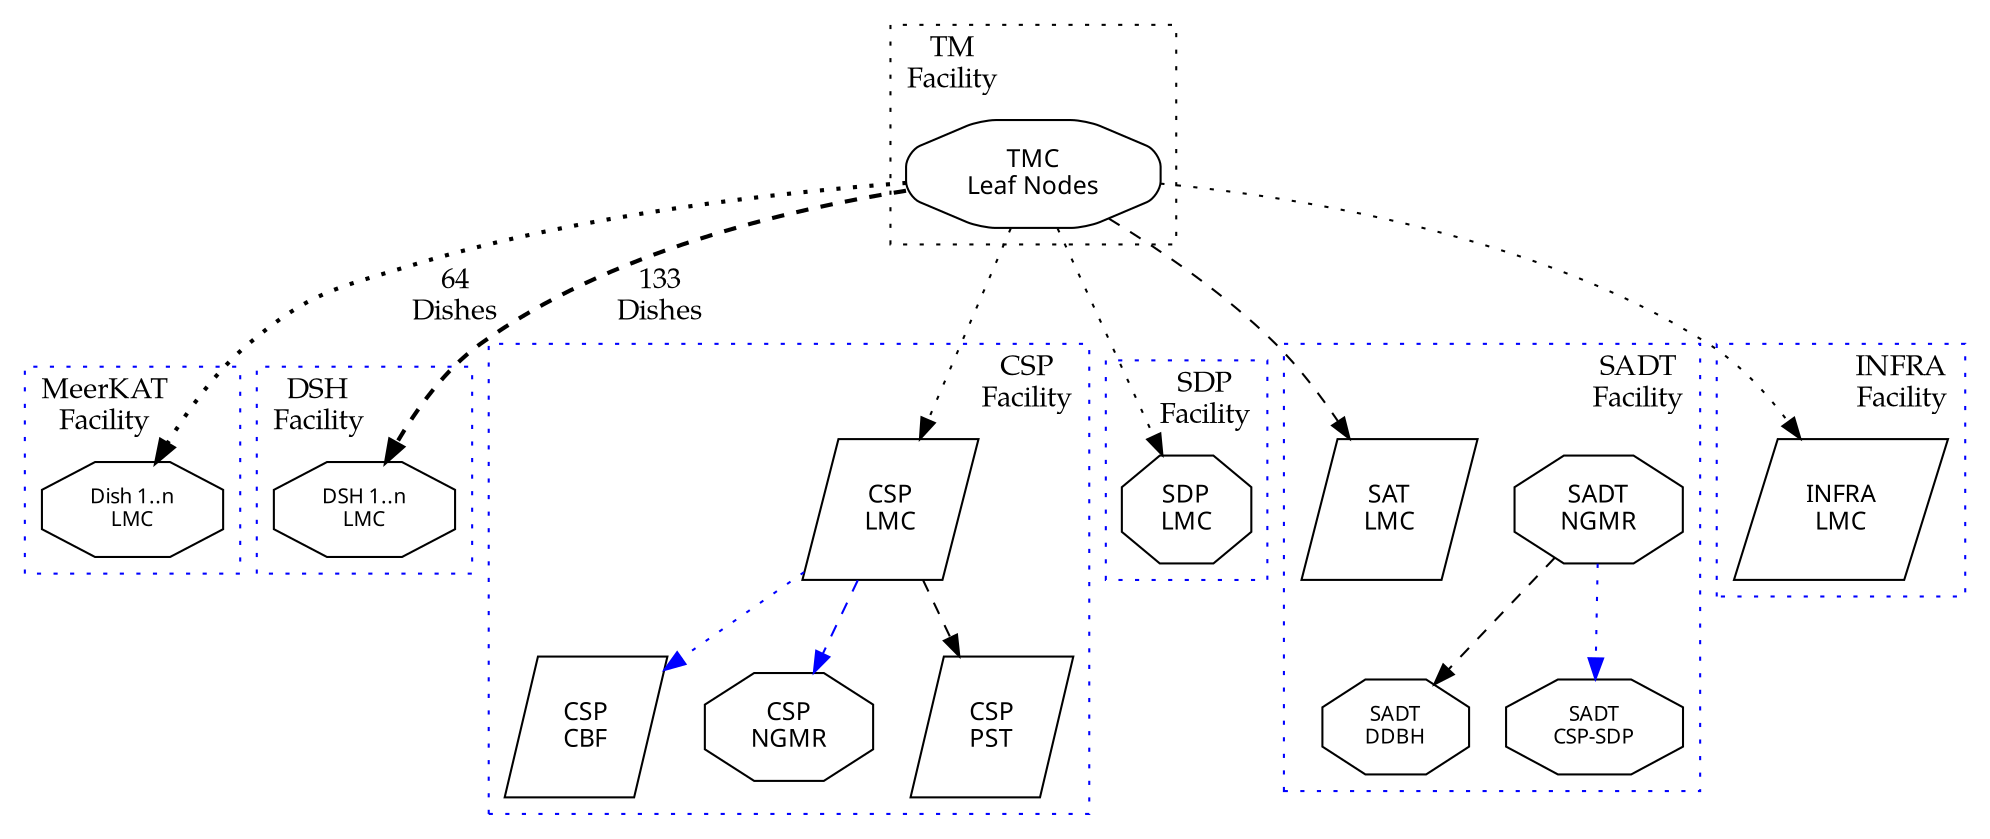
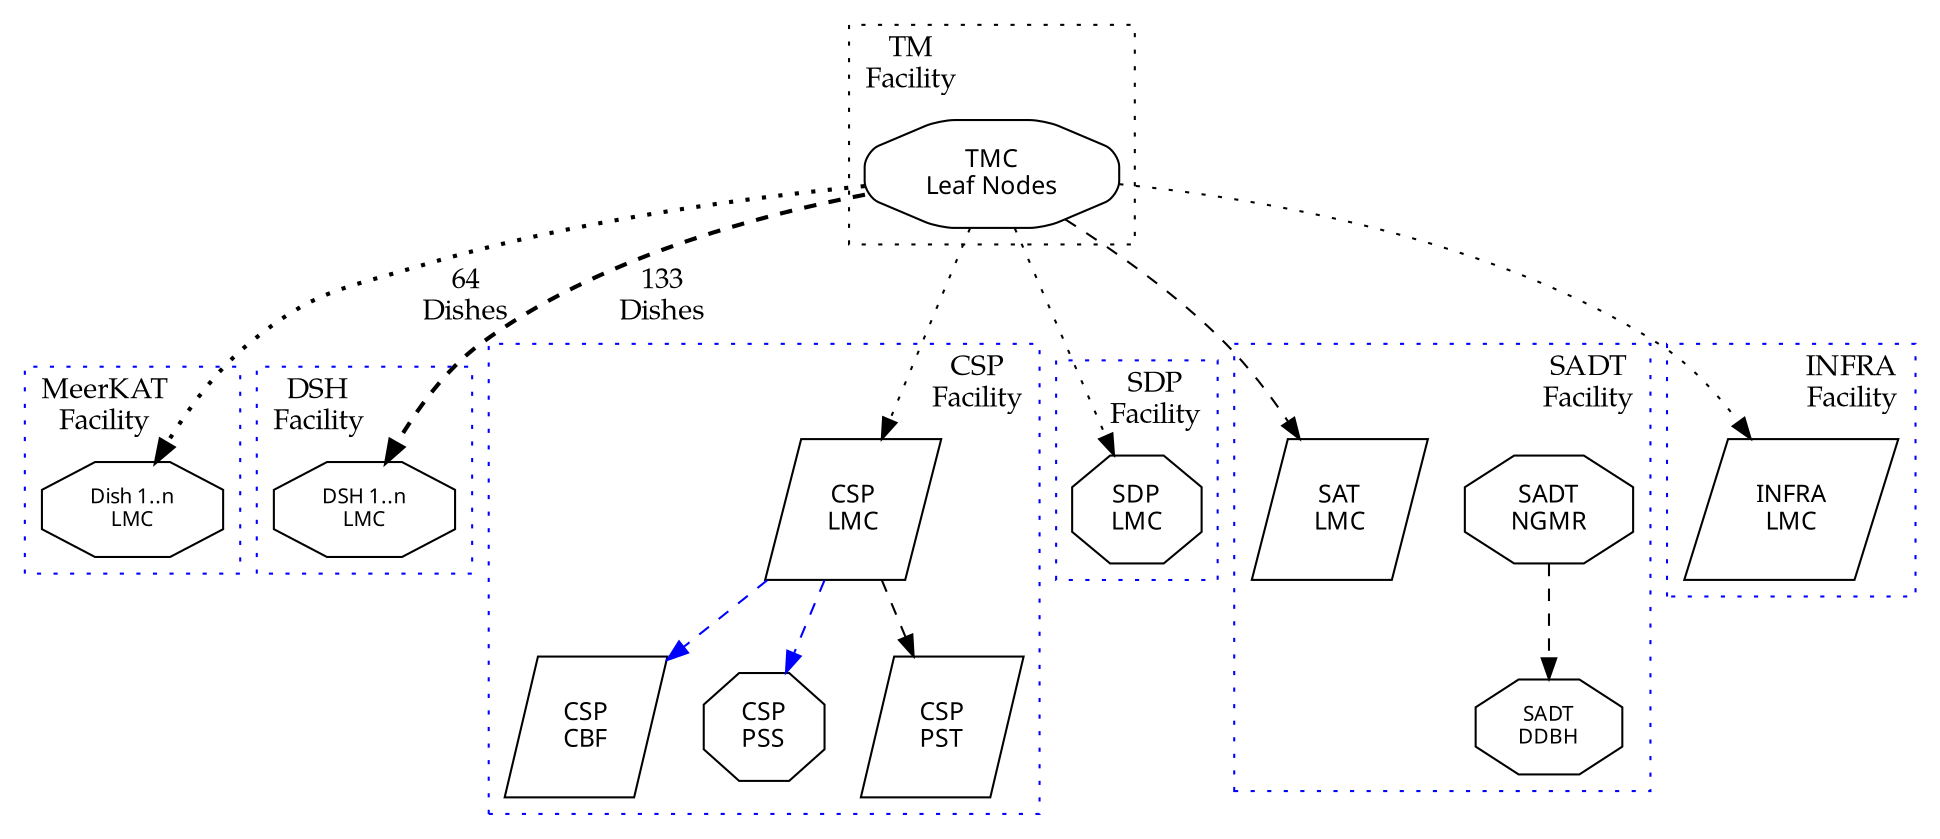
edge "CSP LMC" -> "CSP CBF": style dotted -> dashed
node "CSP NGMR": label "CSP NGMR" -> "CSP PSS"
node "SADT CSP-SDP": removed
